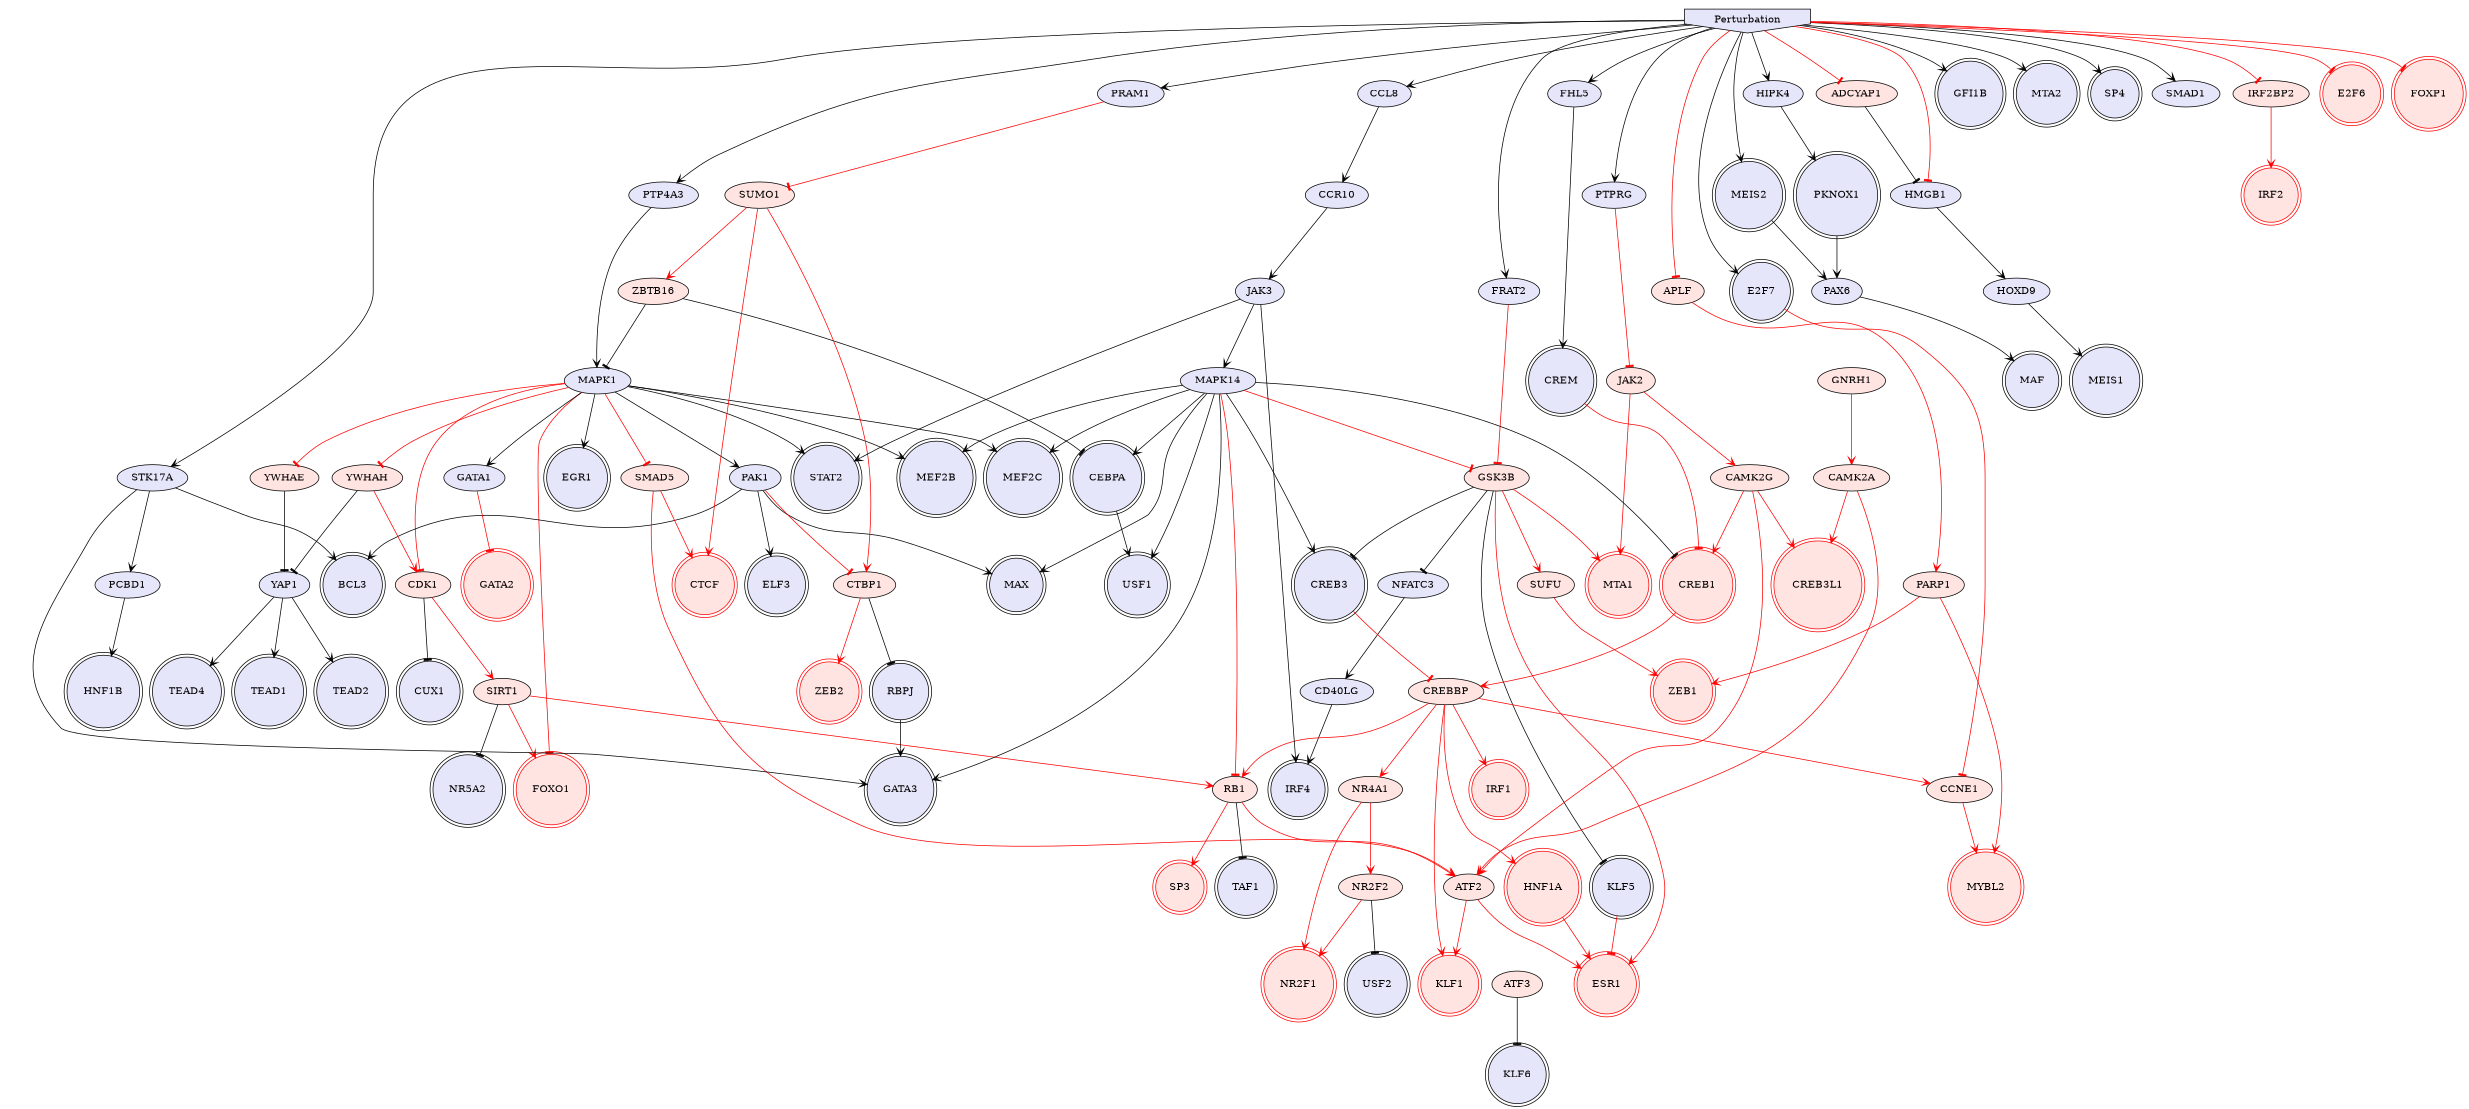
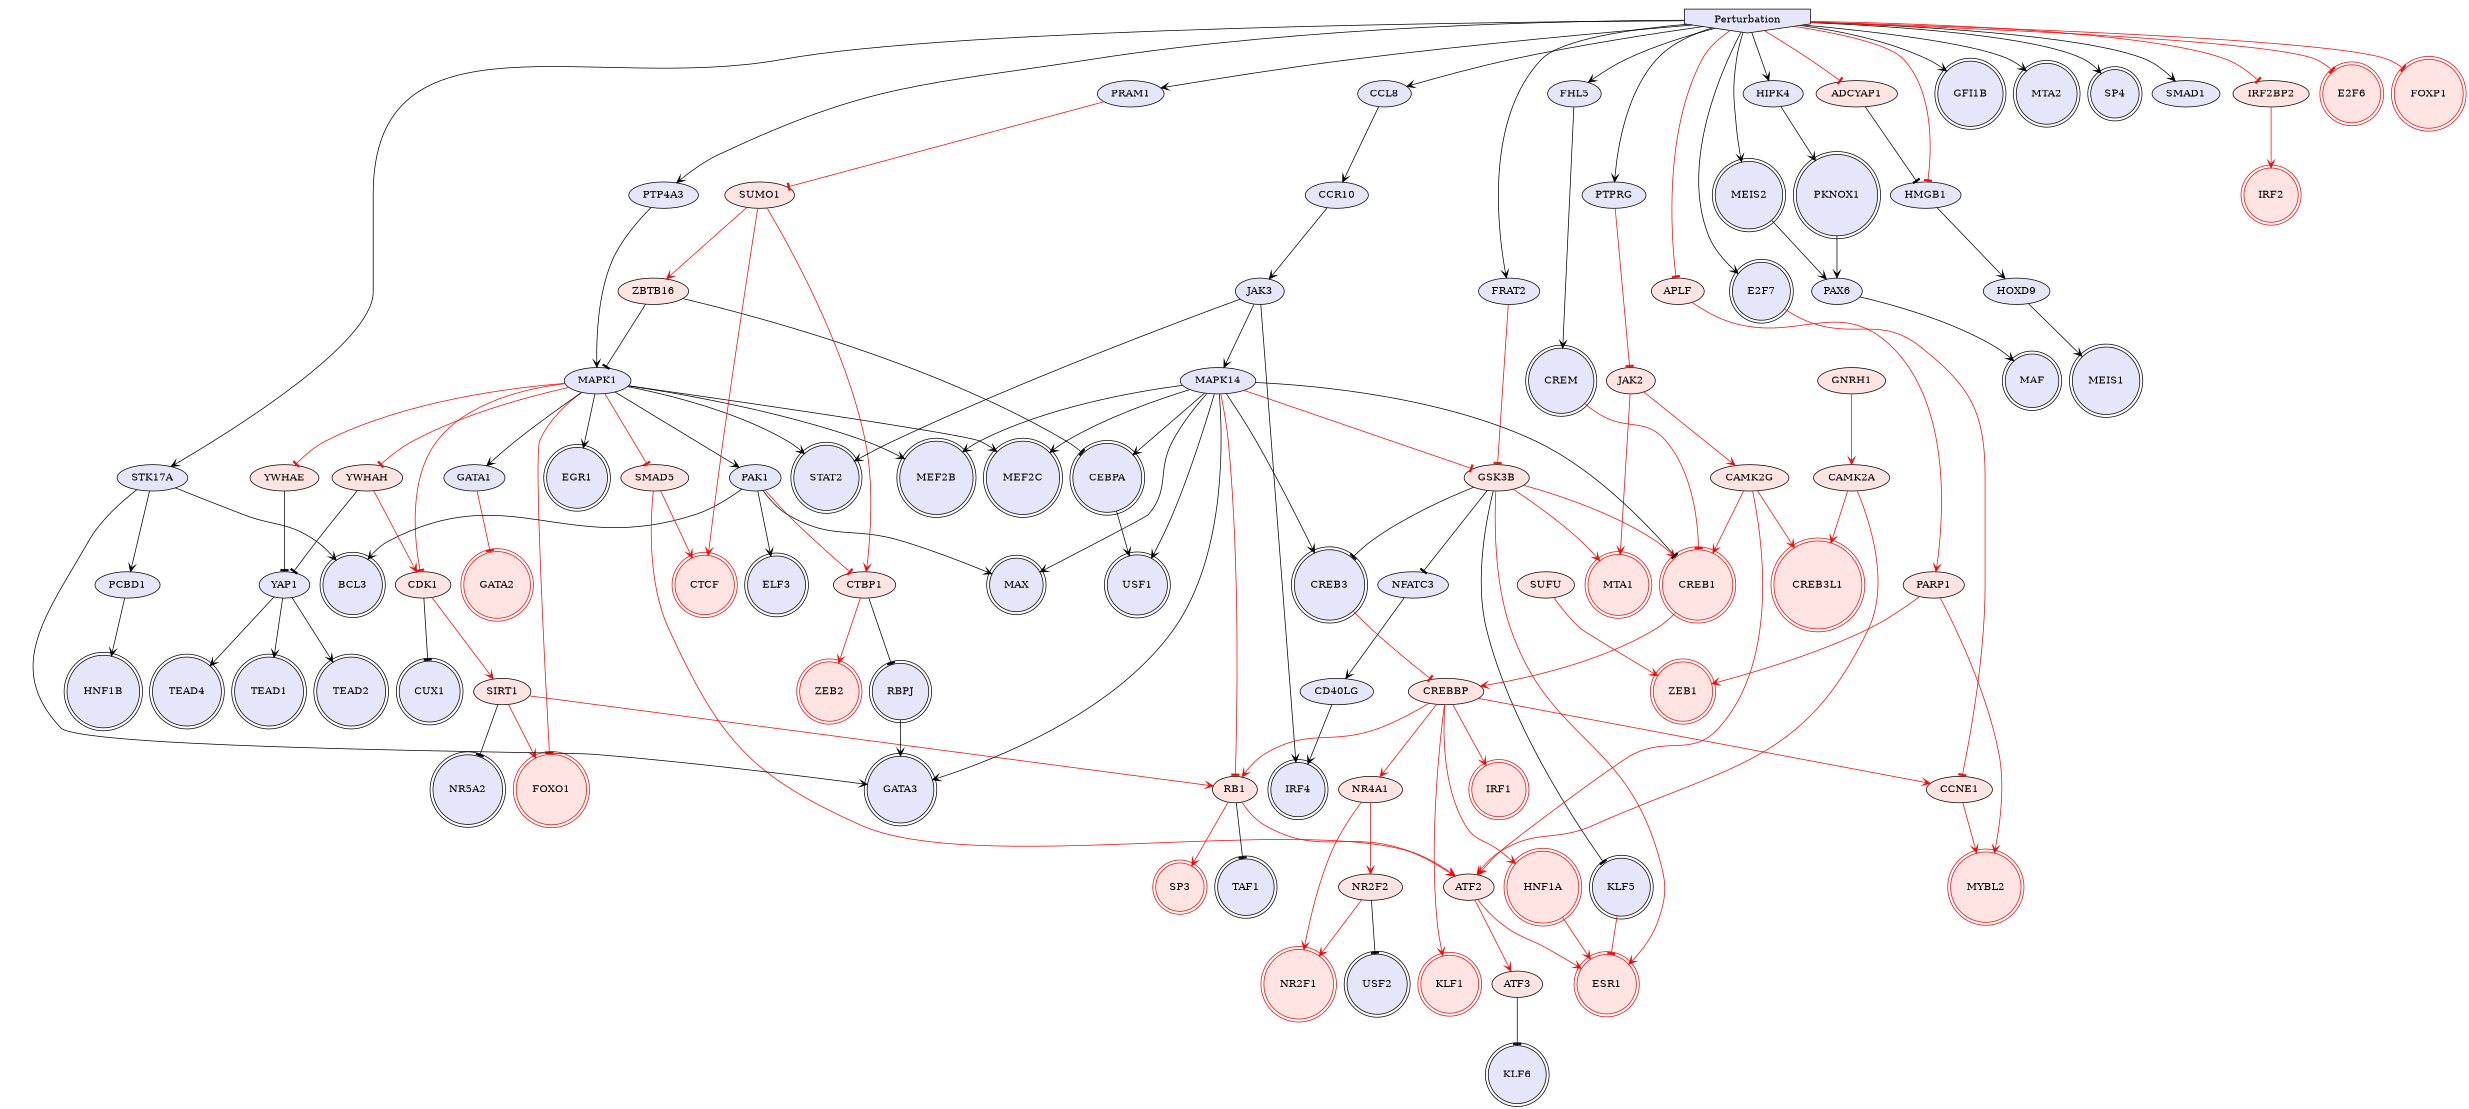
edge "GSK3B" -> "SUFU": now "GSK3B" -> "CREB1"
edge "ATF2" -> "KLF1": now "ATF2" -> "ATF3"
